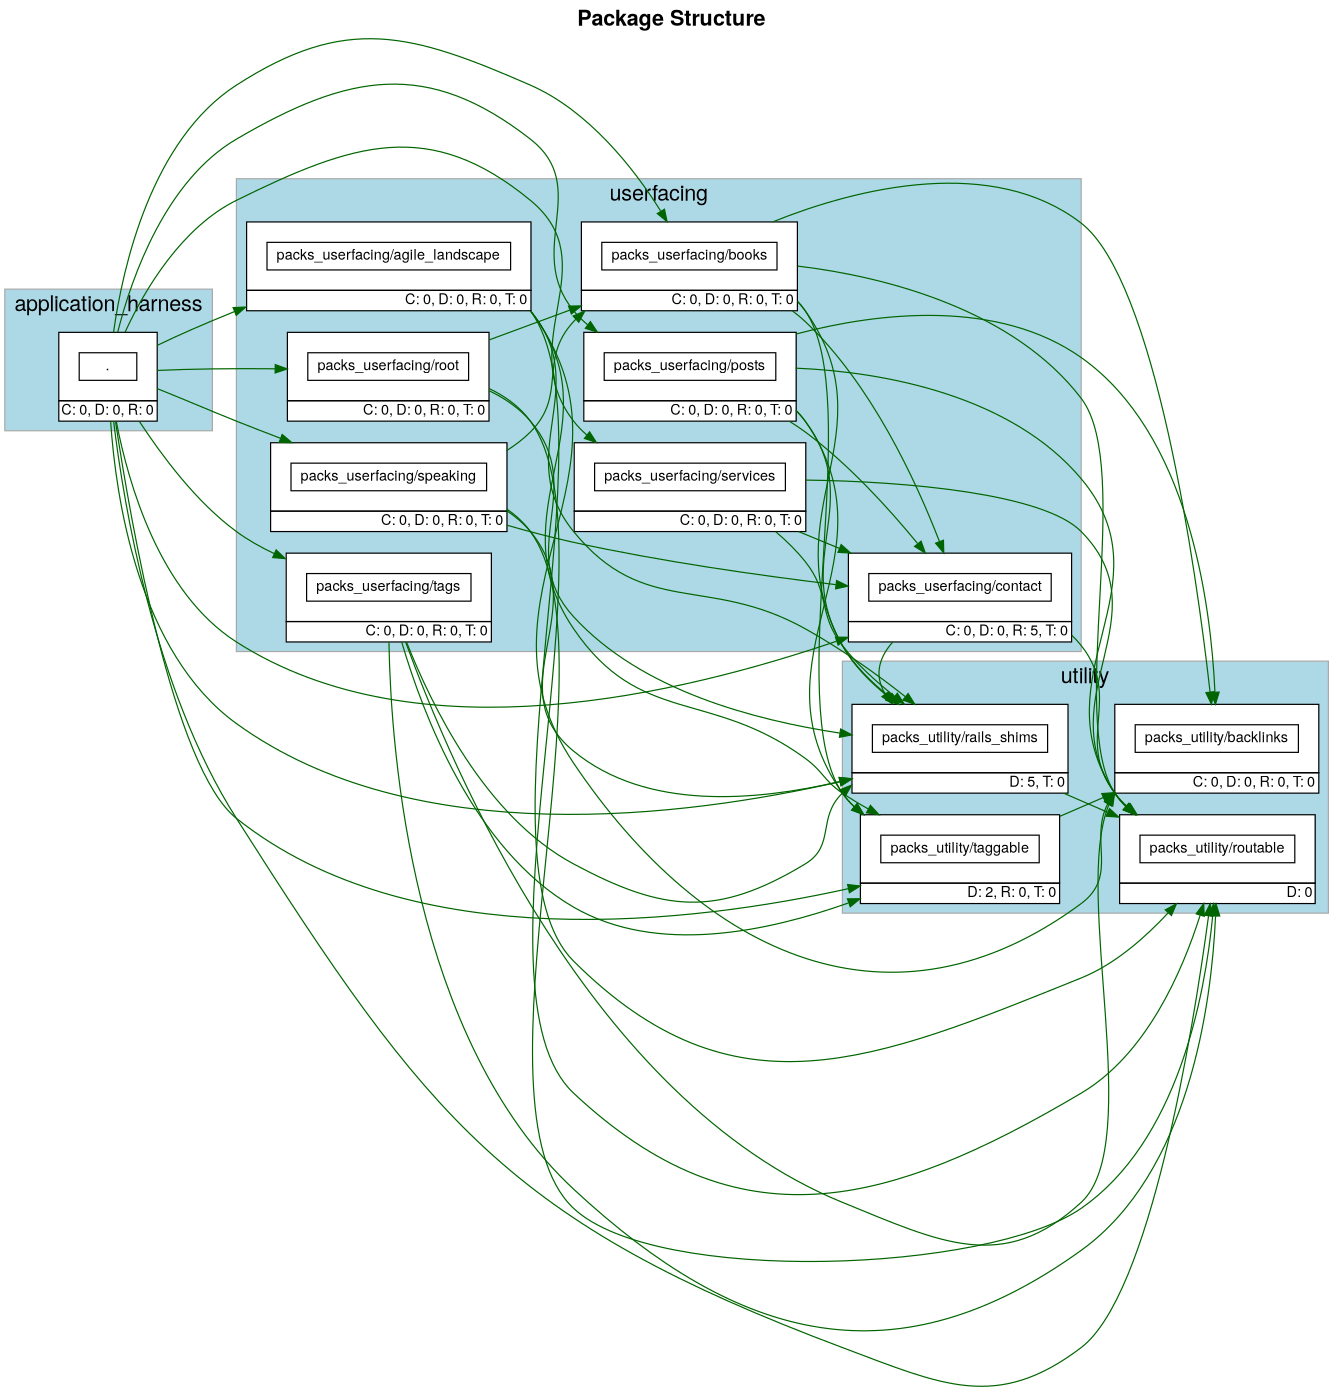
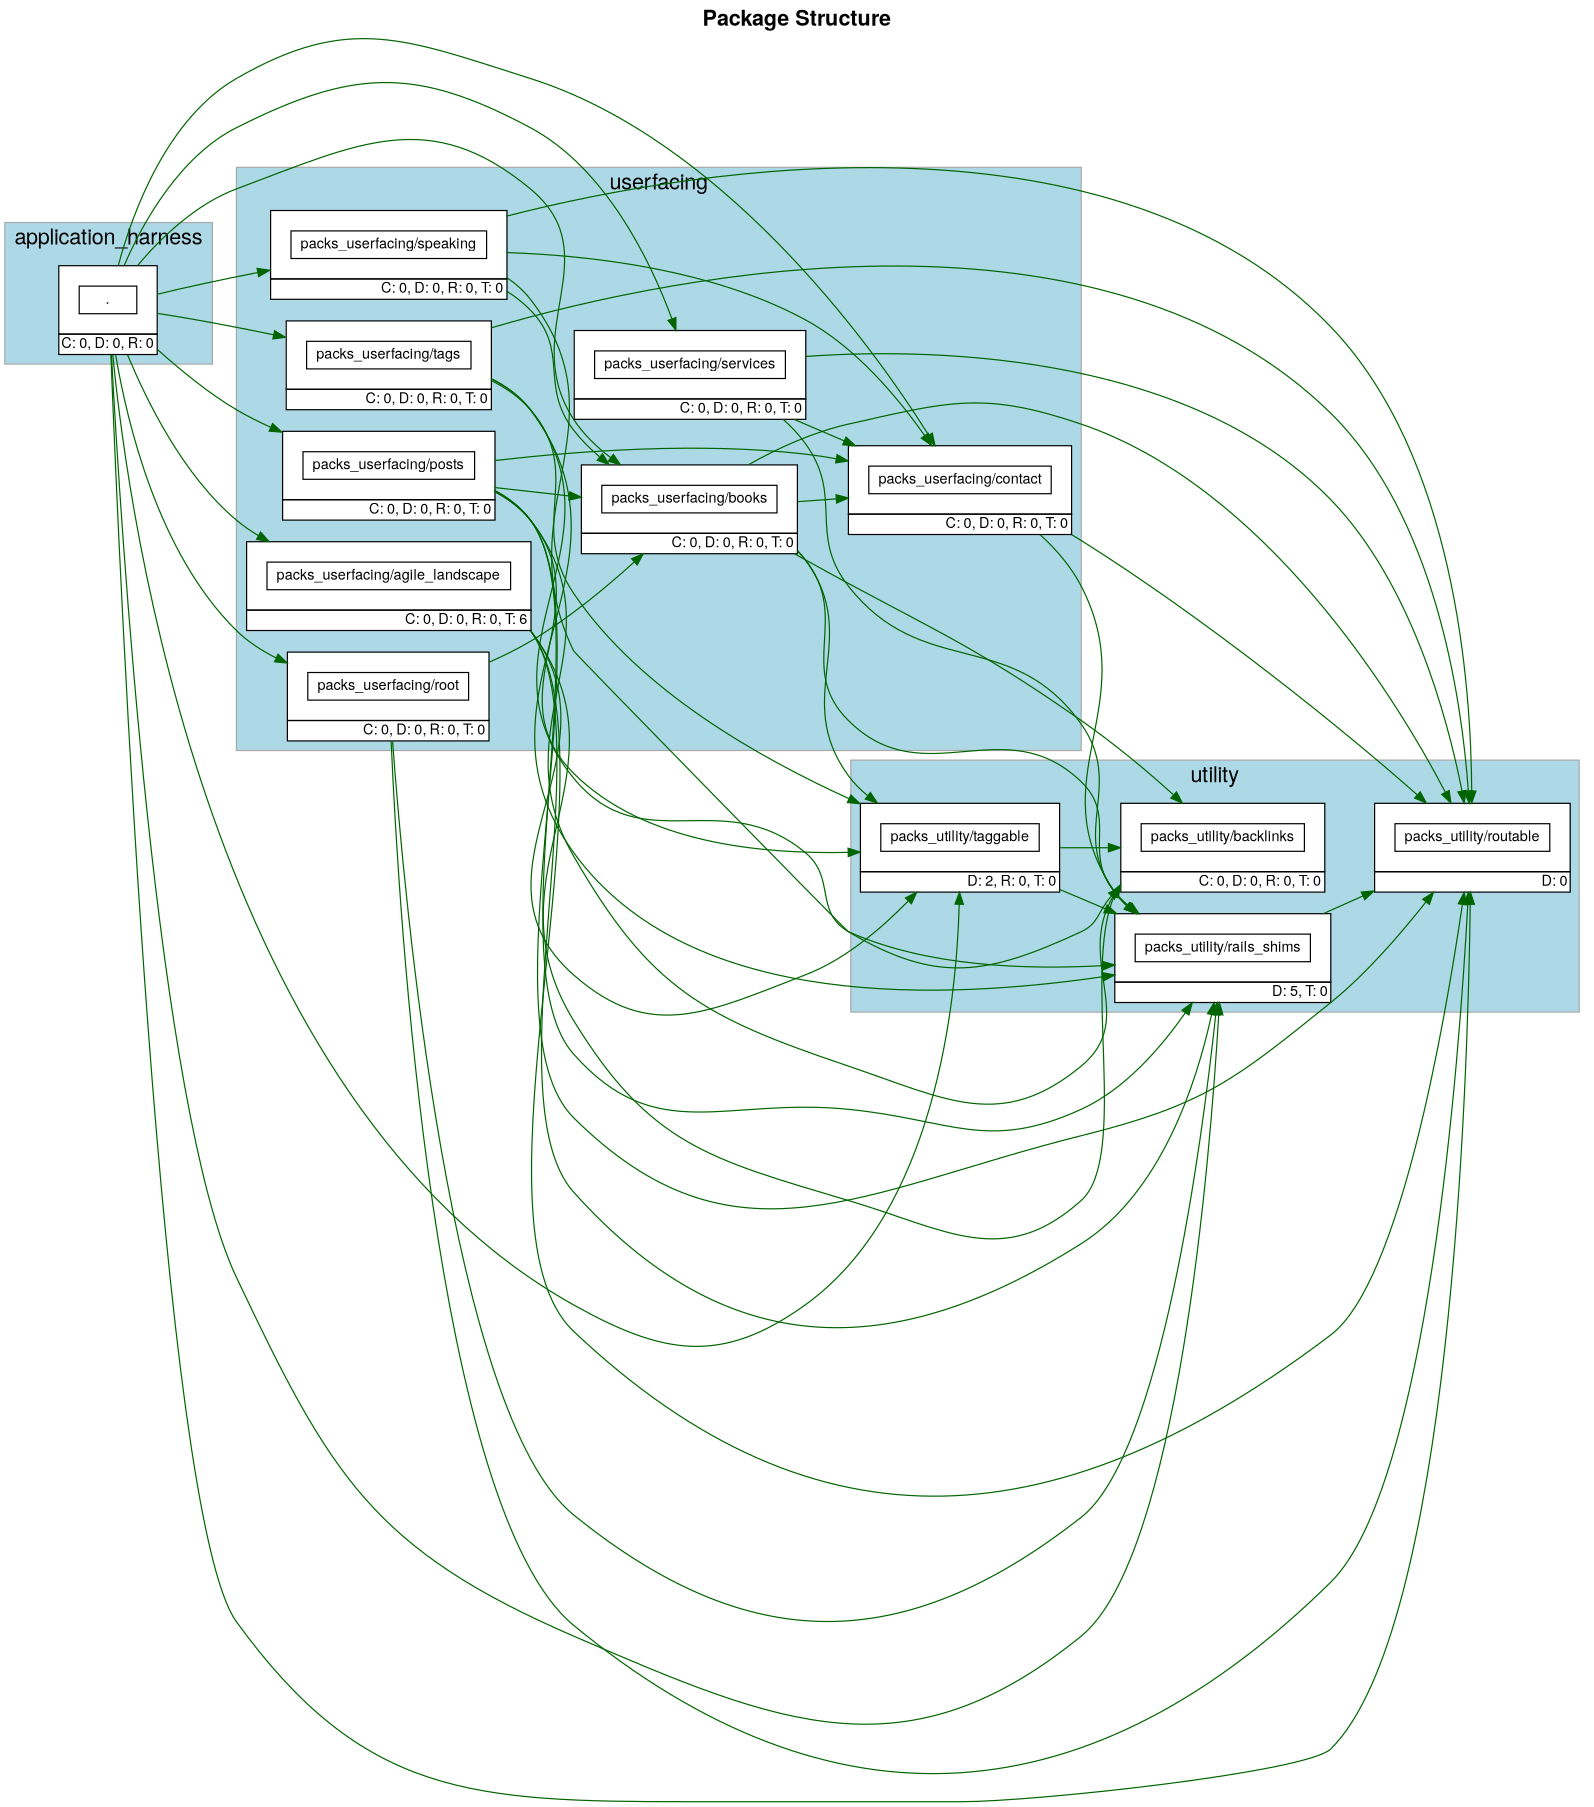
node "packs_userfacing/agile_landscape": text "C: 0, D: 0, R: 0, T: 0" -> "C: 0, D: 0, R: 0, T: 6"
edge "packs_userfacing/posts" -> "packs_userfacing/books": added
node "packs_userfacing/contact": text "C: 0, D: 0, R: 5, T: 0" -> "C: 0, D: 0, R: 0, T: 0"
edge "packs_utility/taggable" -> "packs_utility/rails_shims": added
